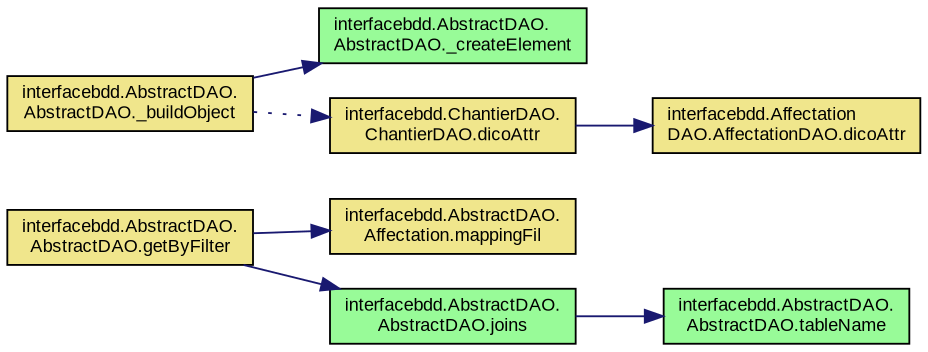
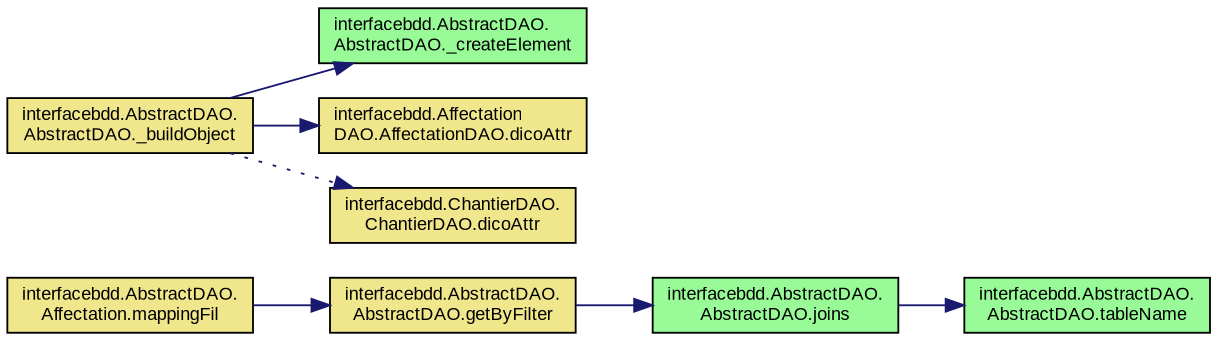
edge "interfacebdd.ChantierDAO. ChantierDAO.dicoAttr" -> "interfacebdd.Affectation DAO.AffectationDAO.dicoAttr": now "interfacebdd.AbstractDAO. AbstractDAO._buildObject" -> "interfacebdd.Affectation DAO.AffectationDAO.dicoAttr"
edge "interfacebdd.AbstractDAO. AbstractDAO.getByFilter" -> "interfacebdd.AbstractDAO. Affectation.mappingFil": reversed
